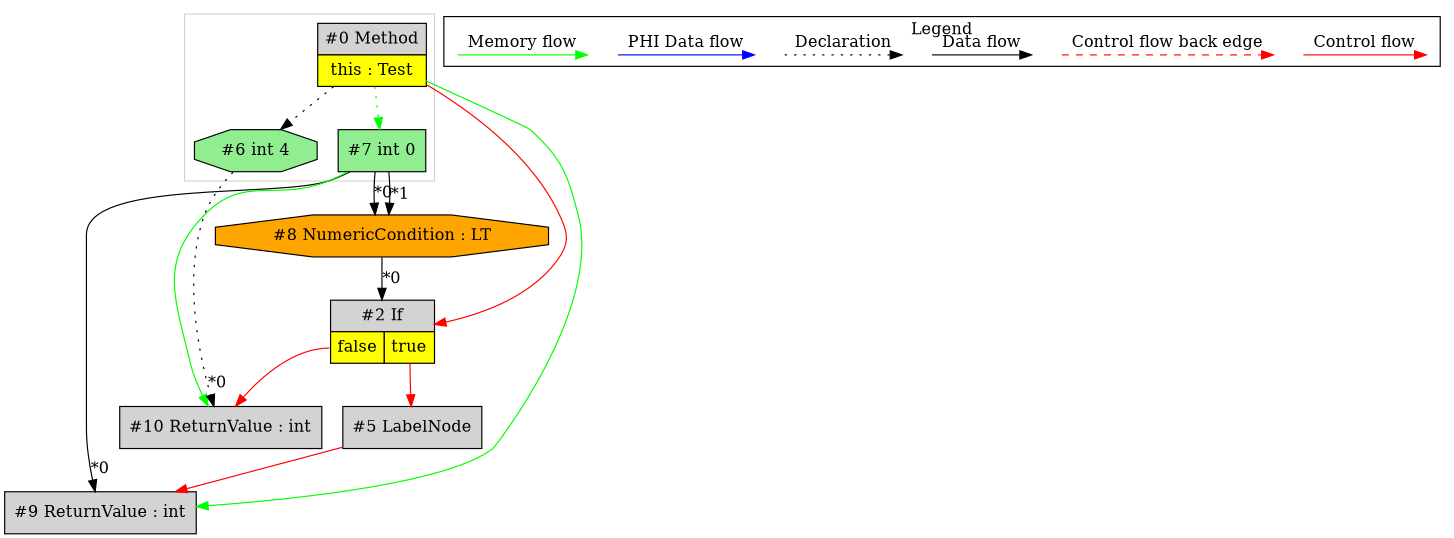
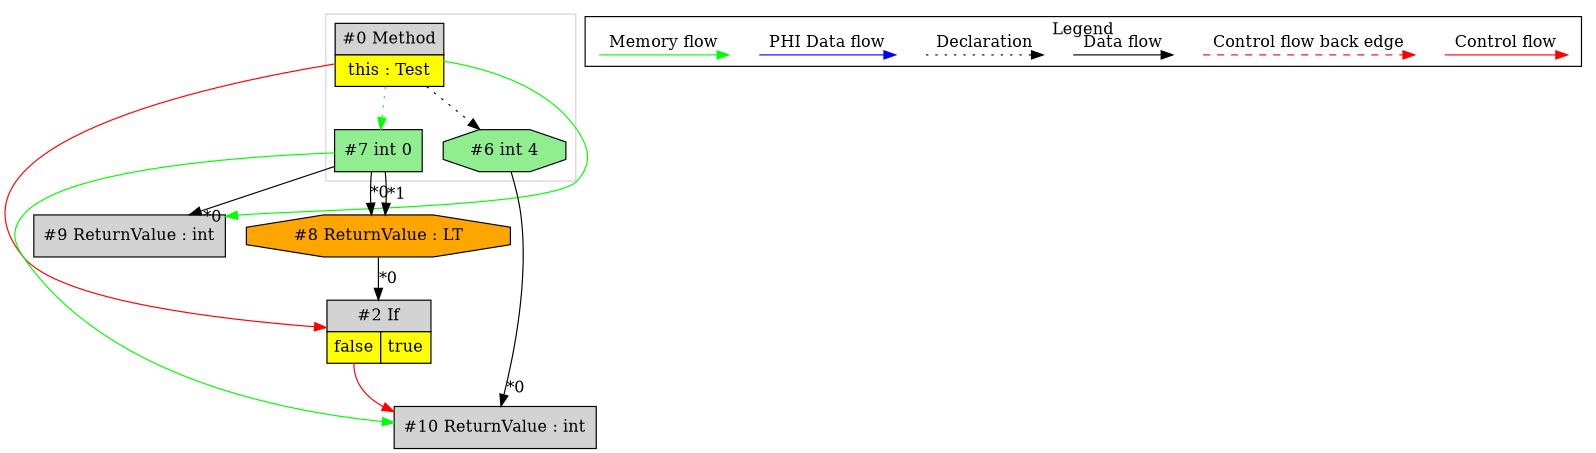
node "#8 NumericCondition : LT": label "#8 NumericCondition : LT" -> "#8 ReturnValue : LT"
edge "#6 int 4" -> "#10 ReturnValue : int": style dotted -> solid
node "#5 LabelNode": removed
